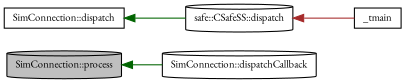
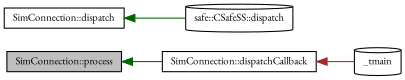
edge "_tmain" -> "safe::CSafeSS::dispatch": now "_tmain" -> "SimConnection::dispatchCallback"
node "_tmain": shape box -> cylinder
node "SimConnection::process": shape cylinder -> box
node "SimConnection::dispatchCallback": shape cylinder -> box
